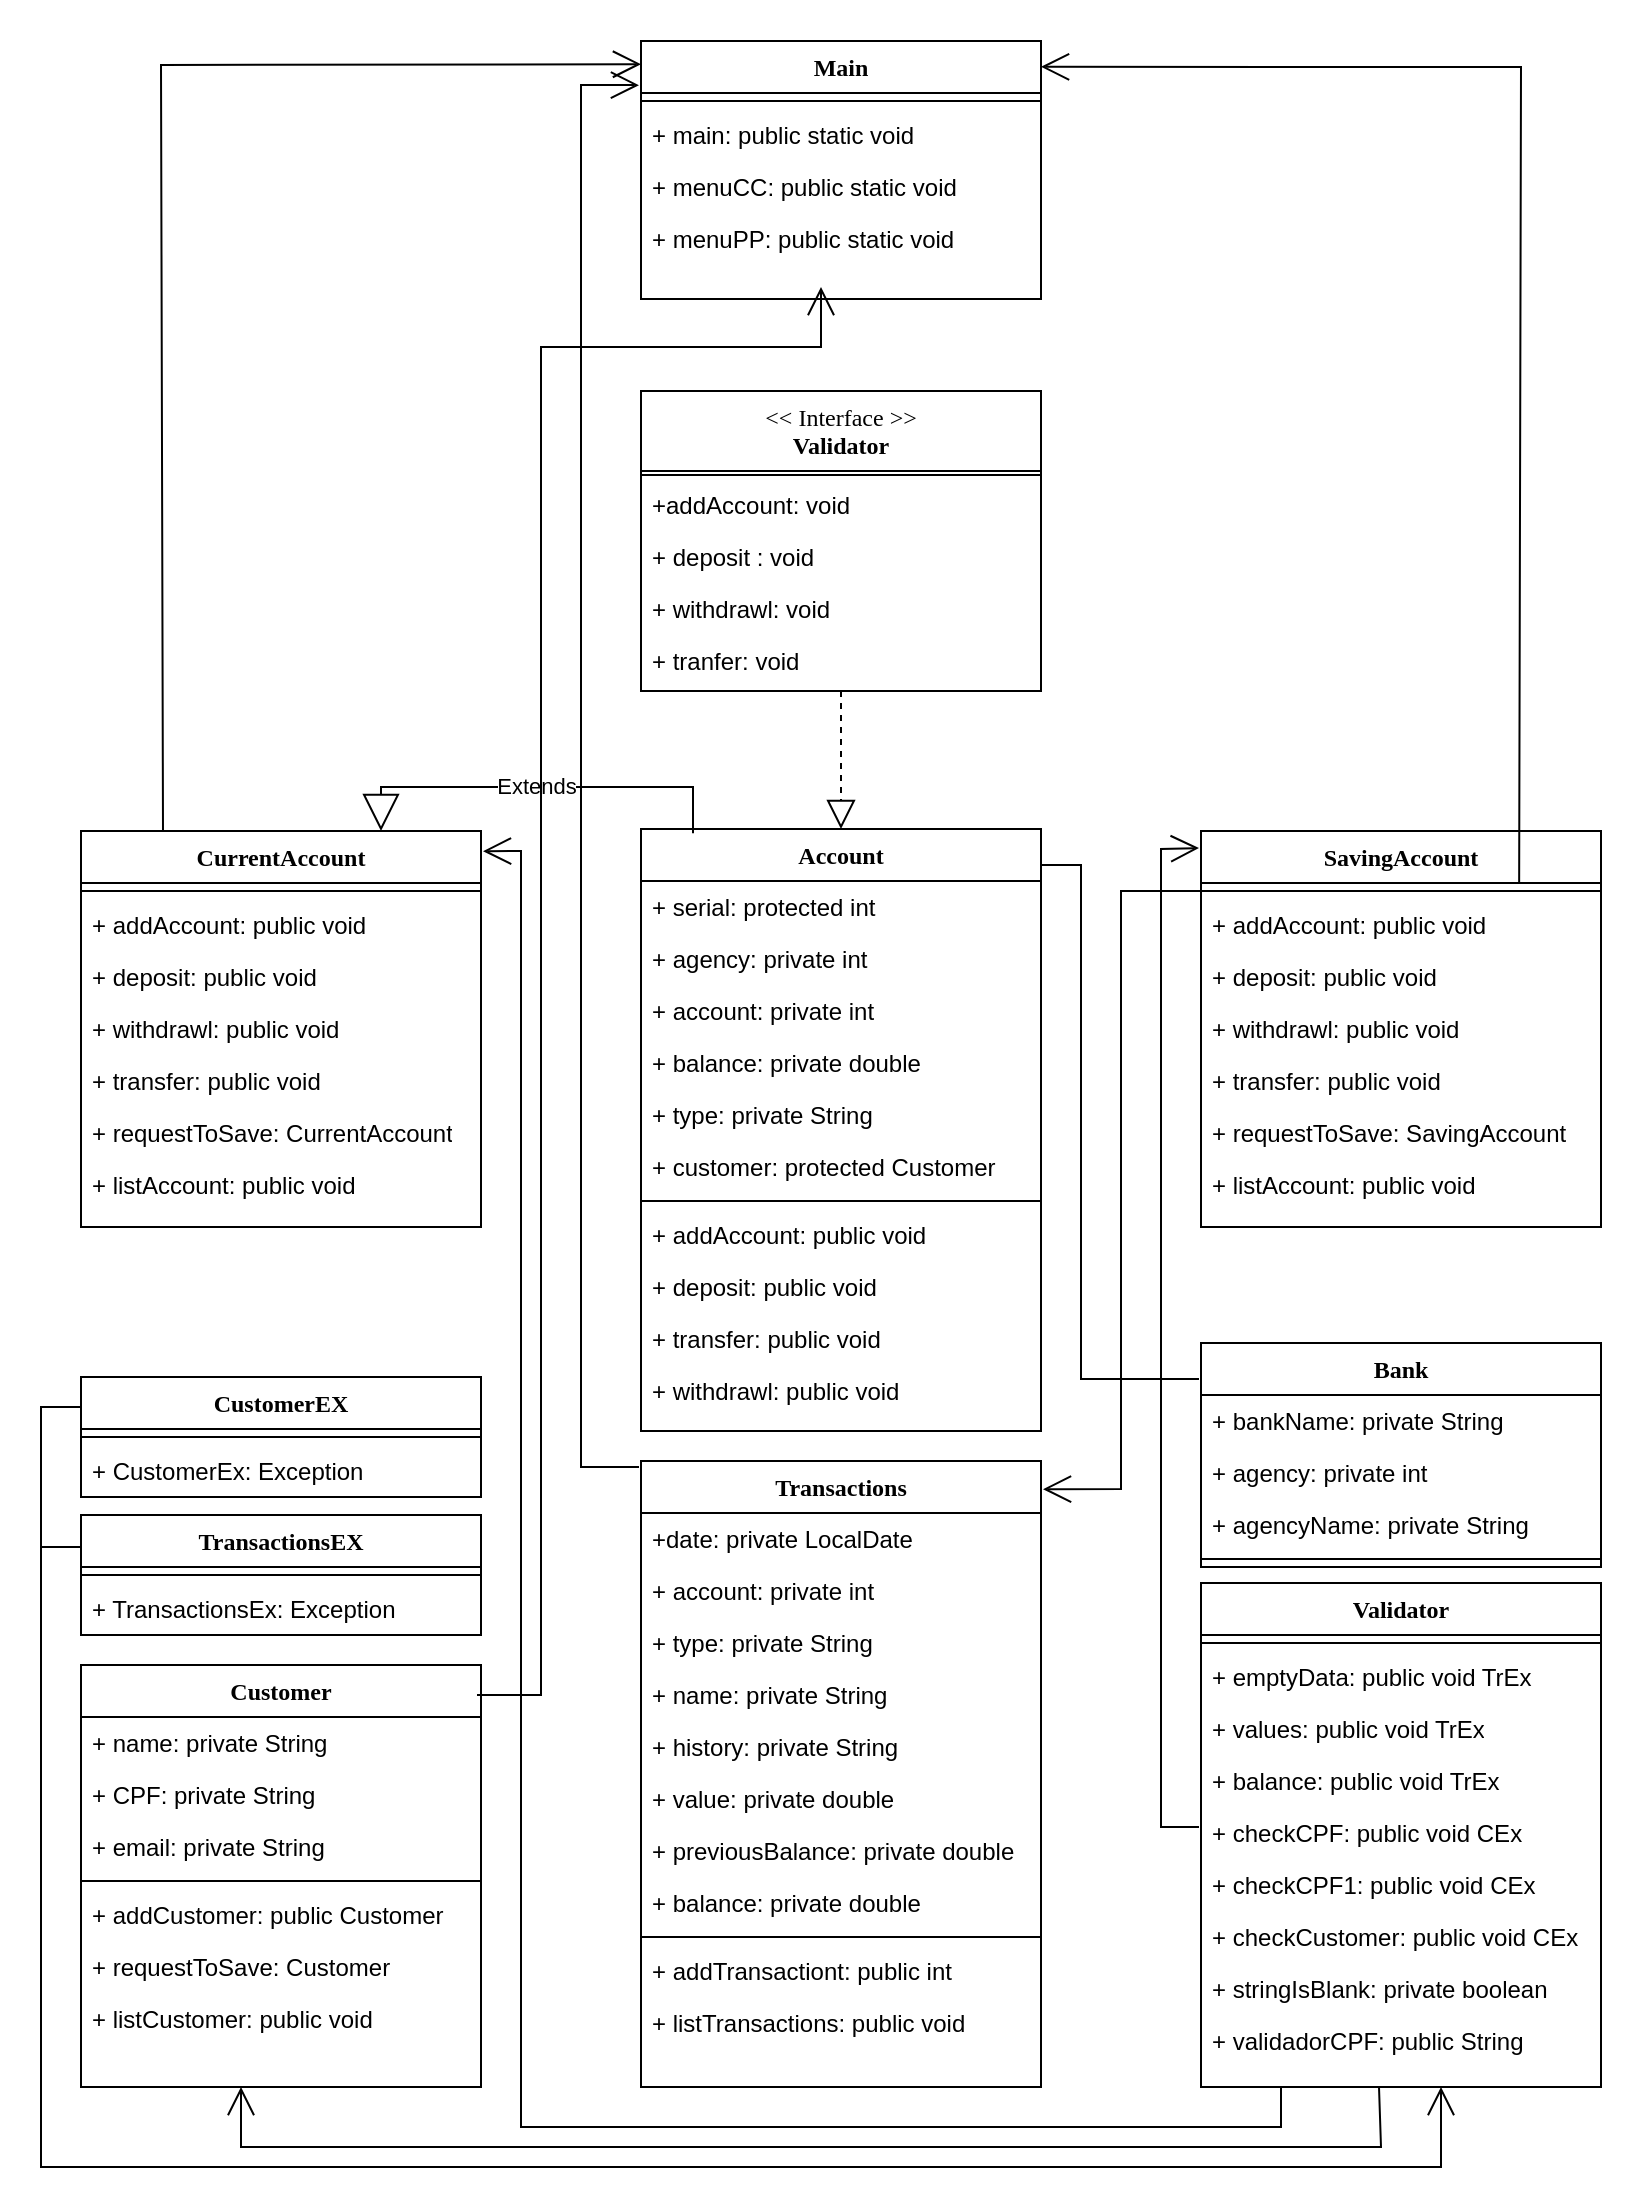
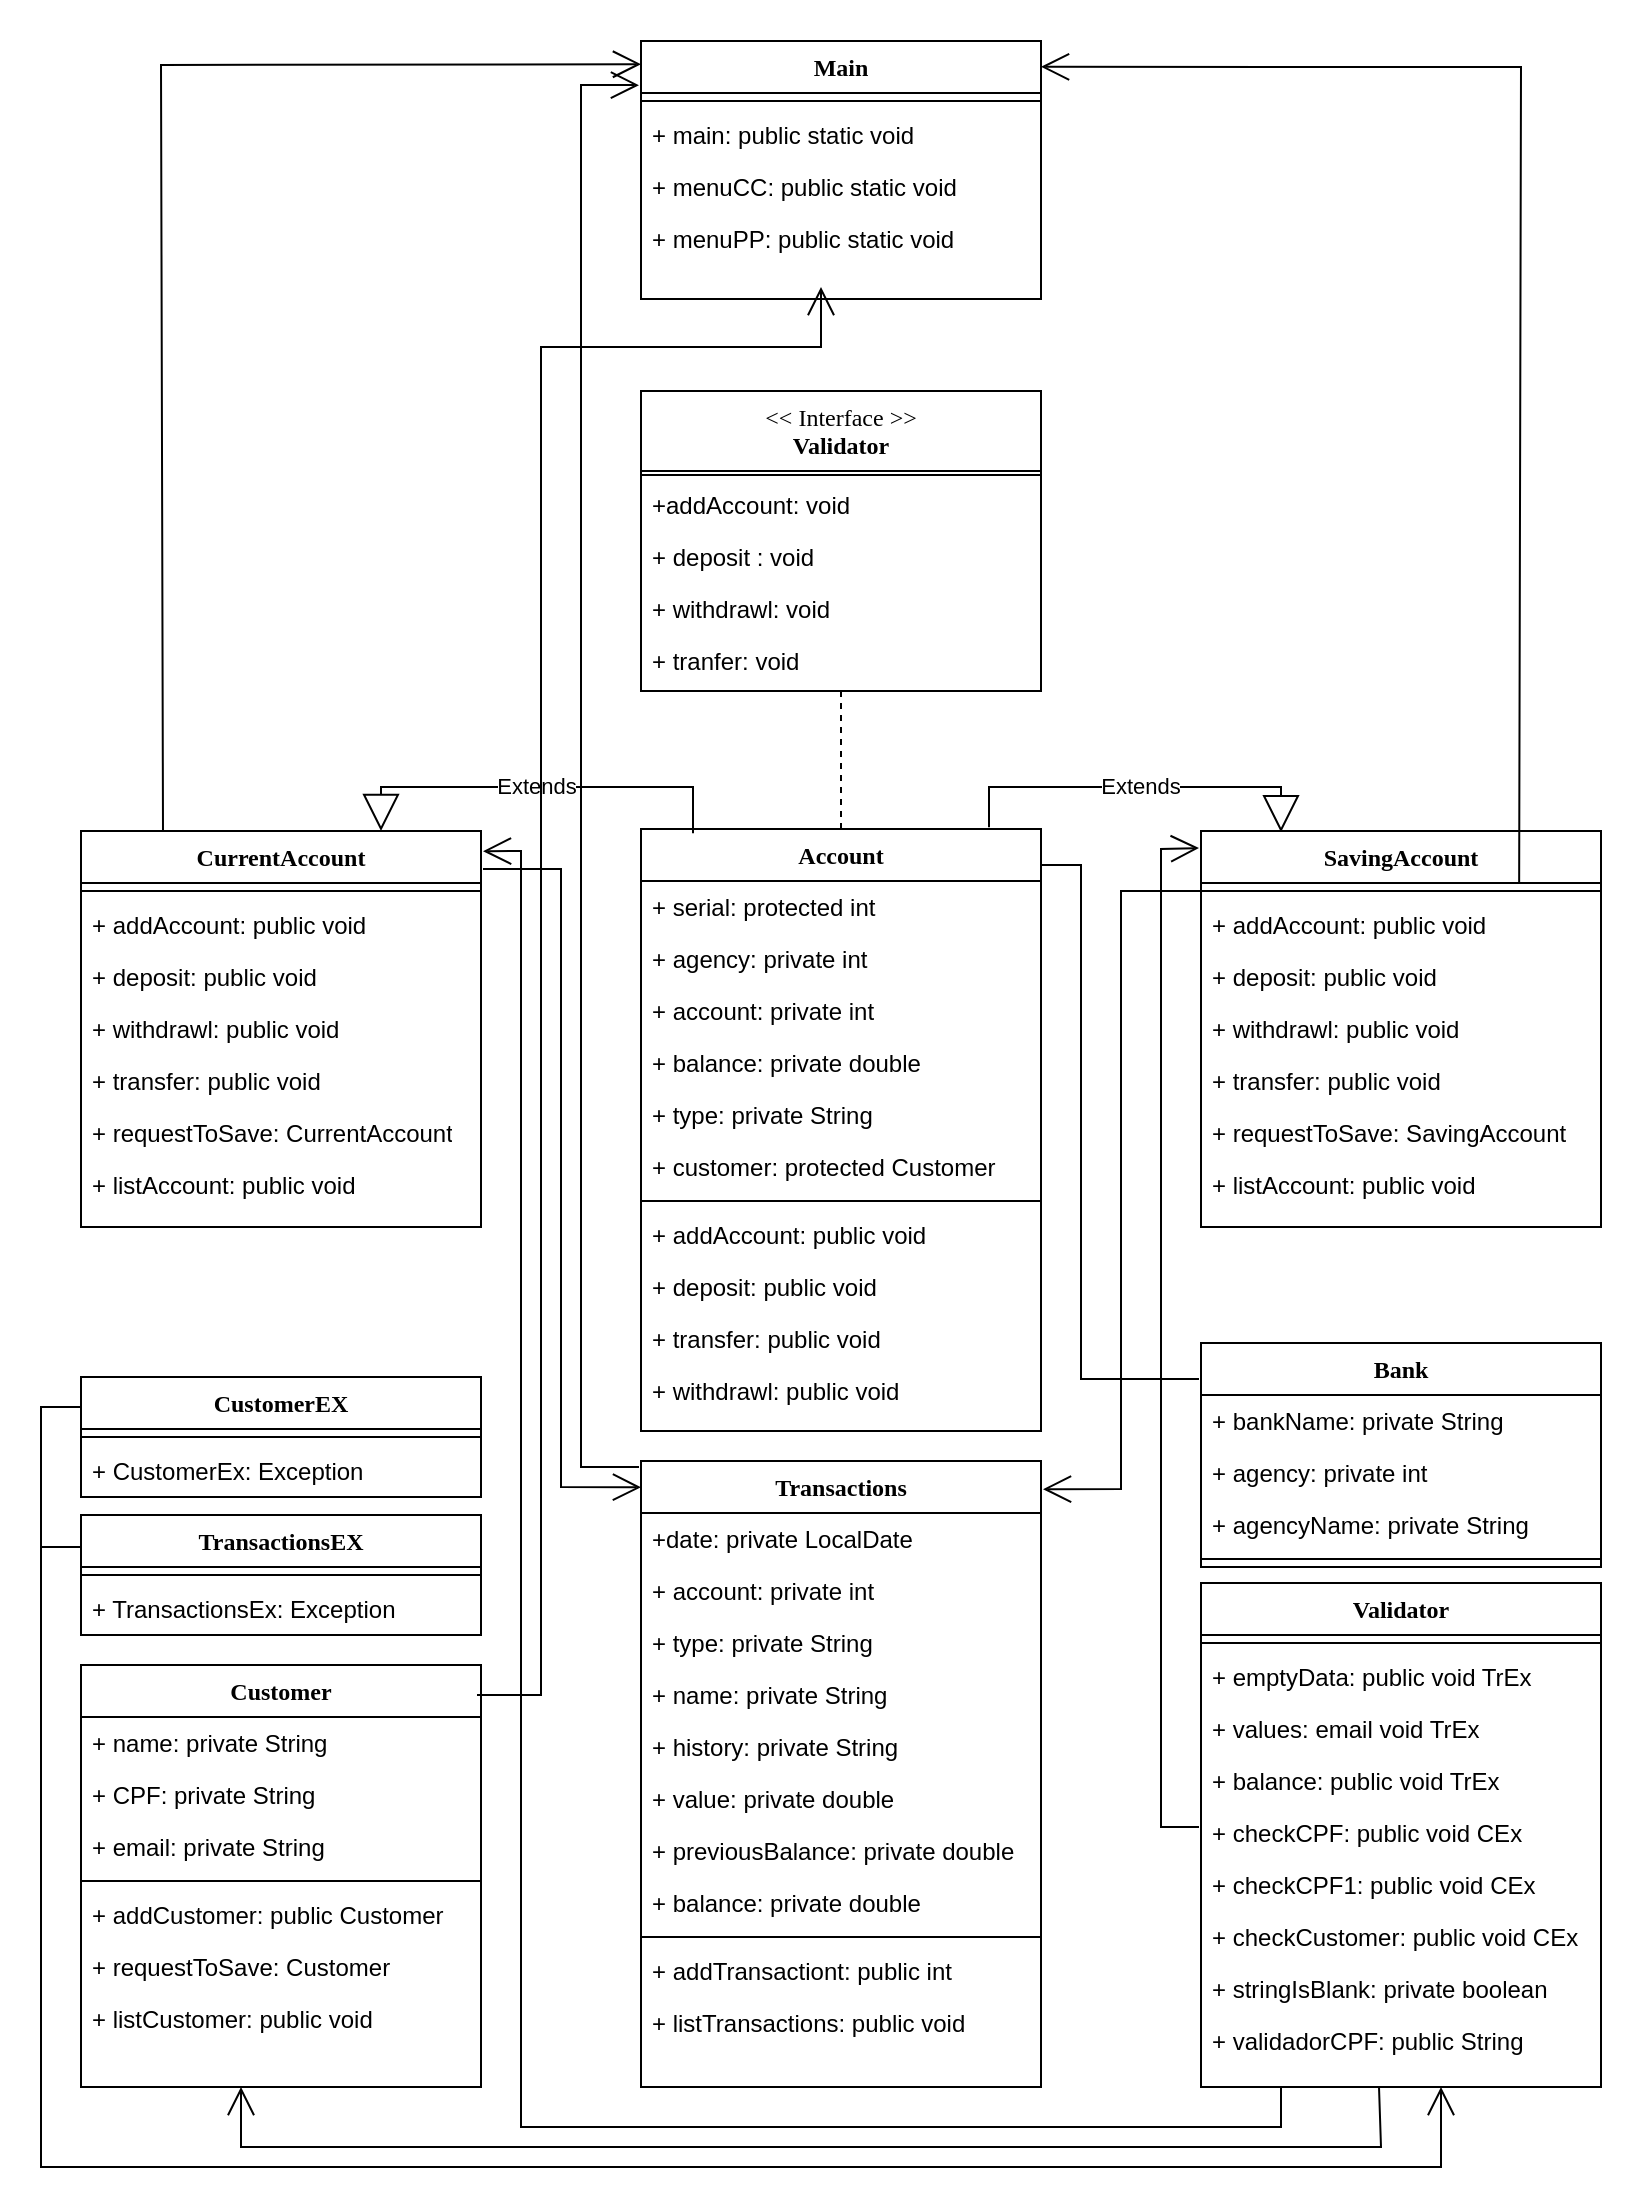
edge "Account" -> "SavingAccount": added, label "Extends"
edge "<< Interface >> Validator" -> "Account": arrowhead block -> none
edge "CurrentAccount" -> "Transactions": added
node "+ values: public void TrEx": label "+ values: public void TrEx" -> "+ values: email void TrEx"
